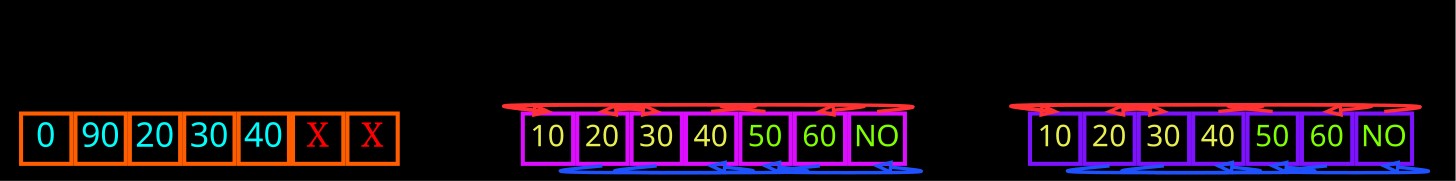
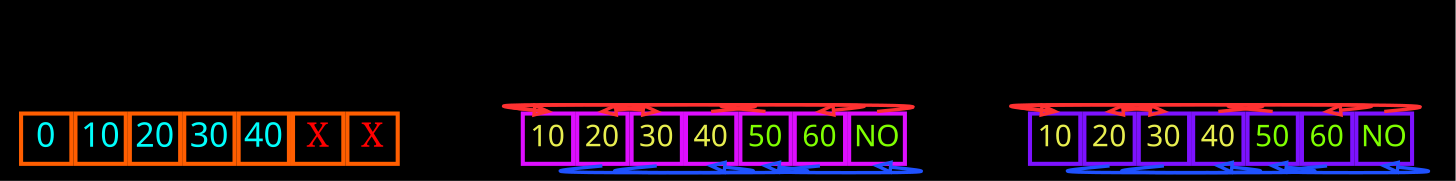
node "0": text "90" -> "10"
